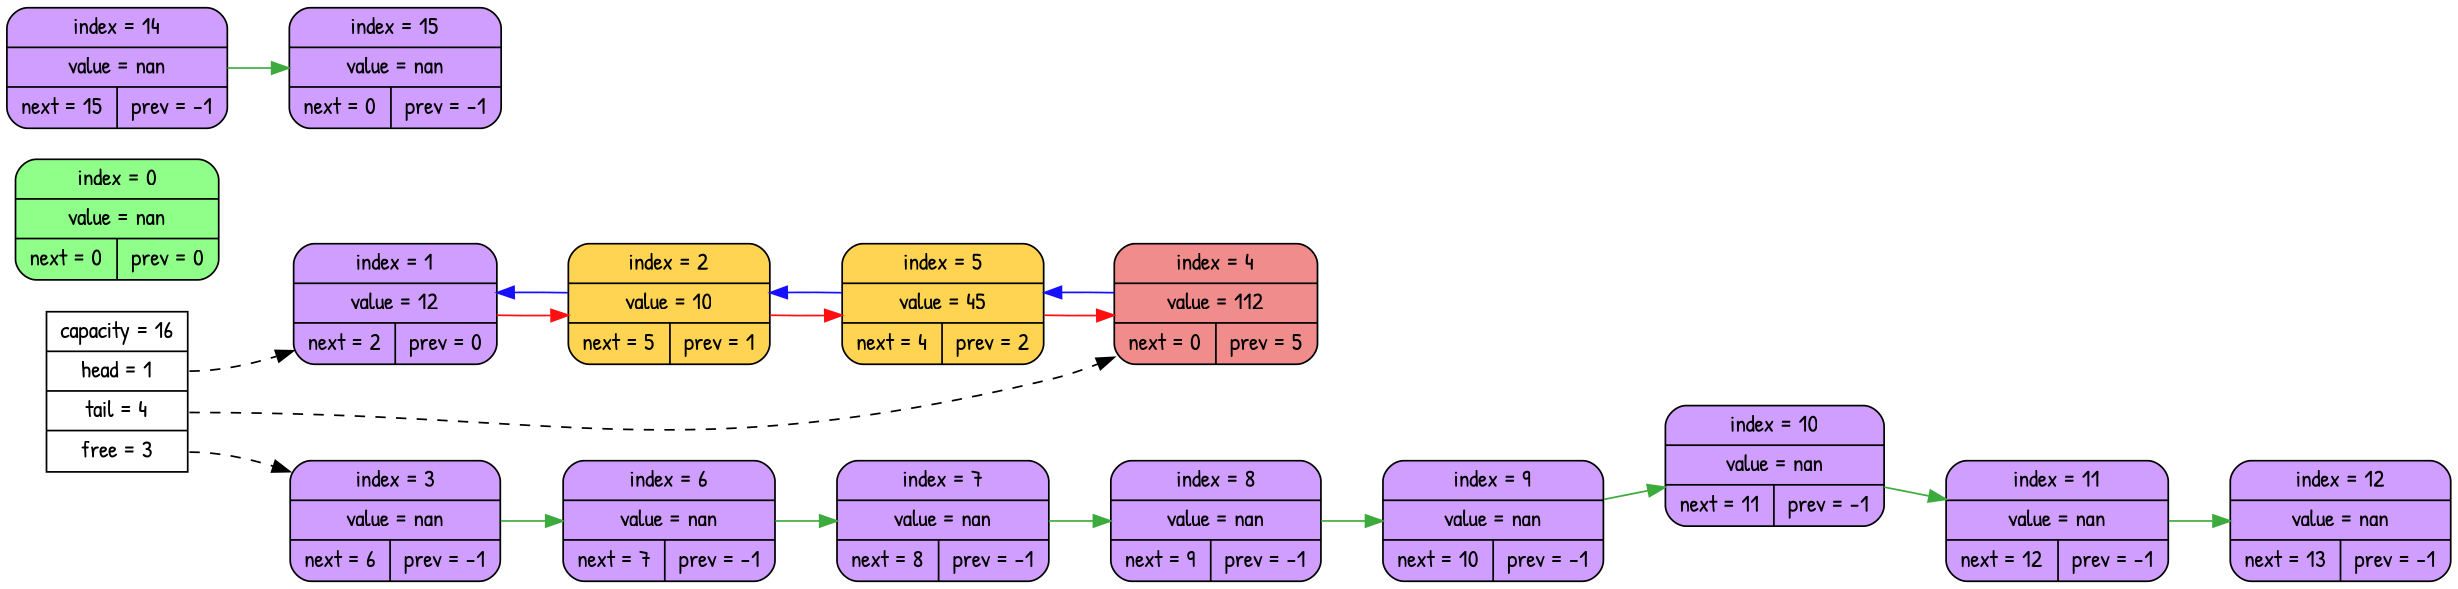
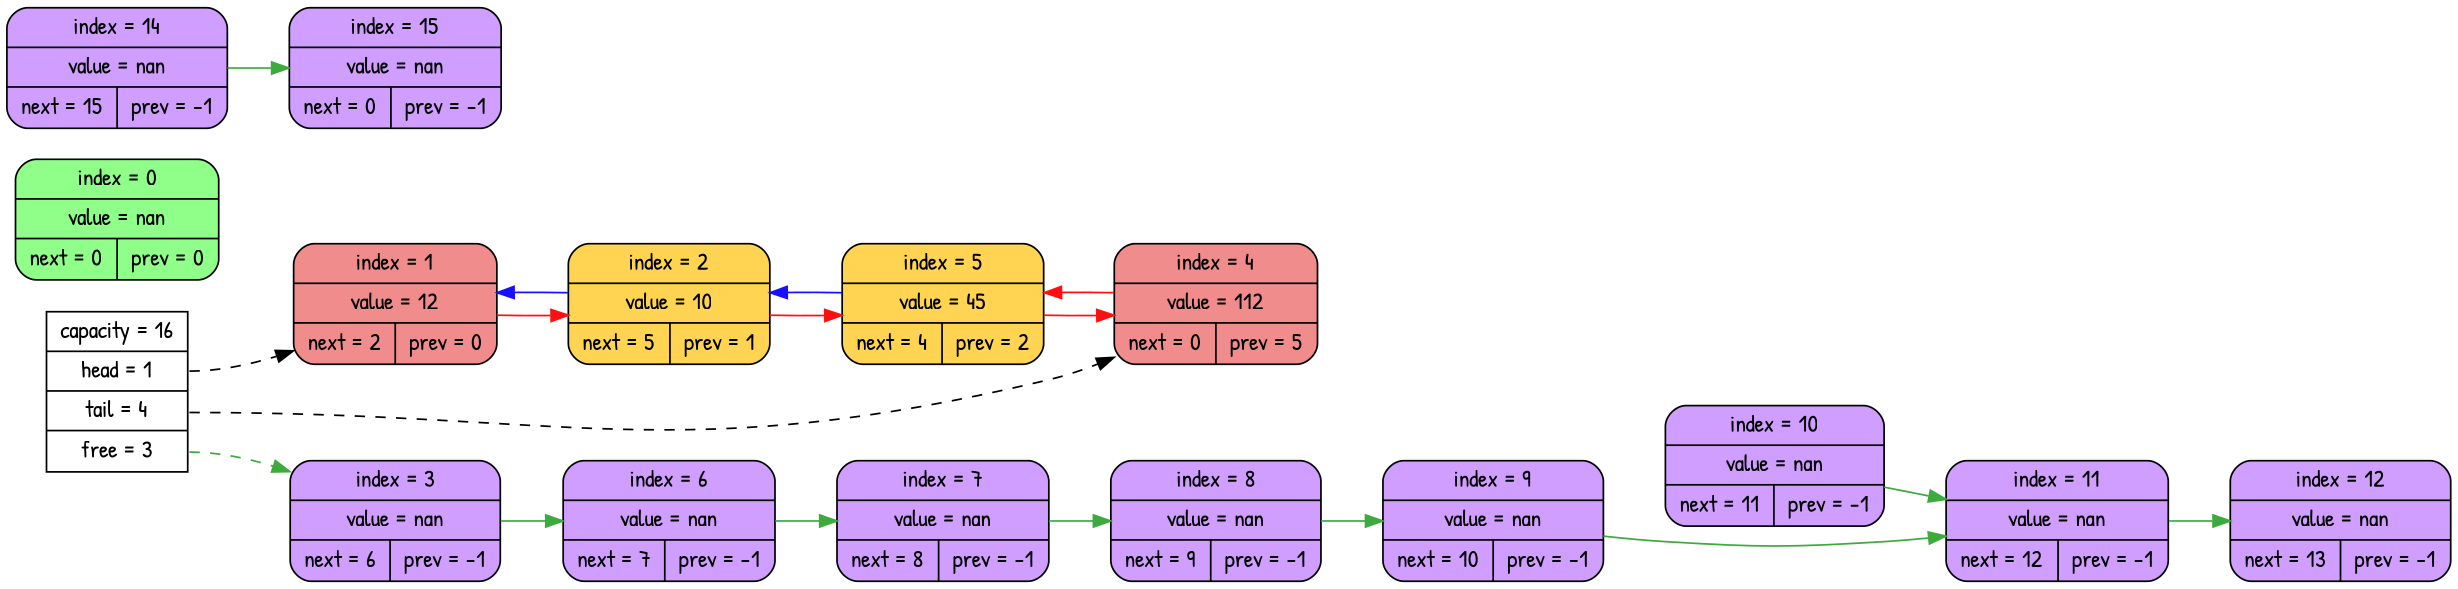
edge "index = 4" -> "index = 5": color #170fff -> #ff0f0f
node "index = 1": fillcolor #cf9eff -> #f08c8c
edge "capacity = 16" -> "index = 3": color black -> #3caa3c
edge "index = 9" -> "index = 10": now "index = 9" -> "index = 11"
